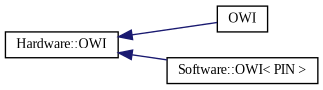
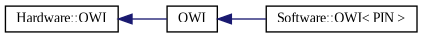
edge "Software::OWI< PIN >" -> "Hardware::OWI": now "Software::OWI< PIN >" -> "OWI"
